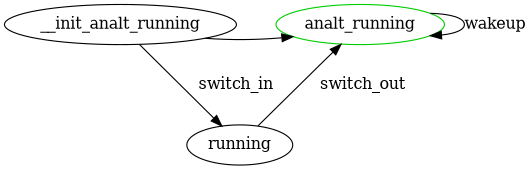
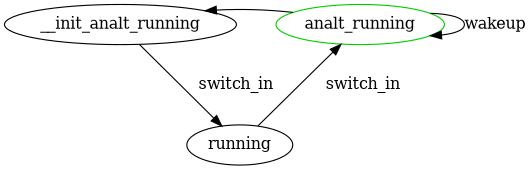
edge "__init_analt_running" -> "analt_running": reversed
edge "running" -> "analt_running": label "switch_out" -> "switch_in"
